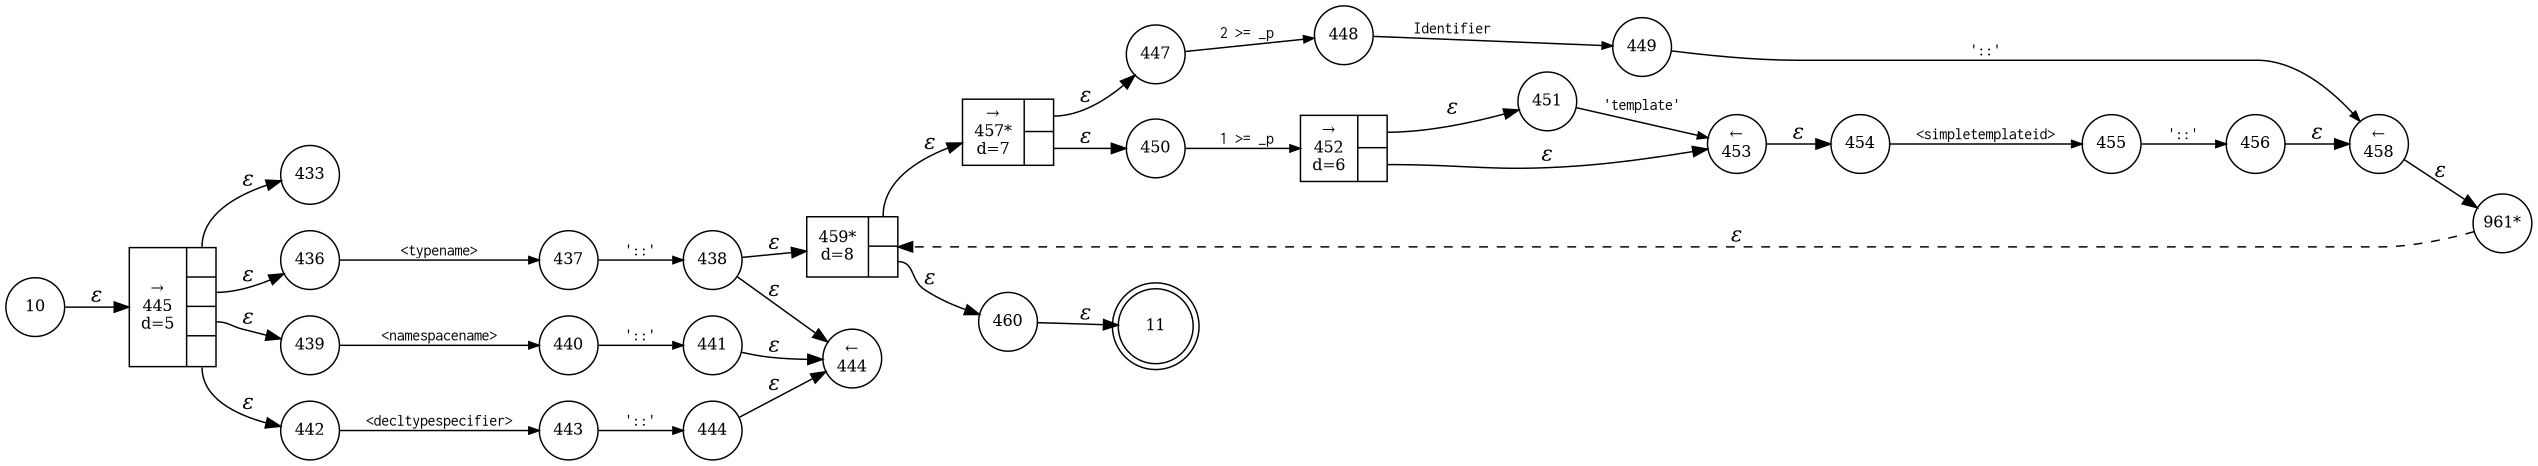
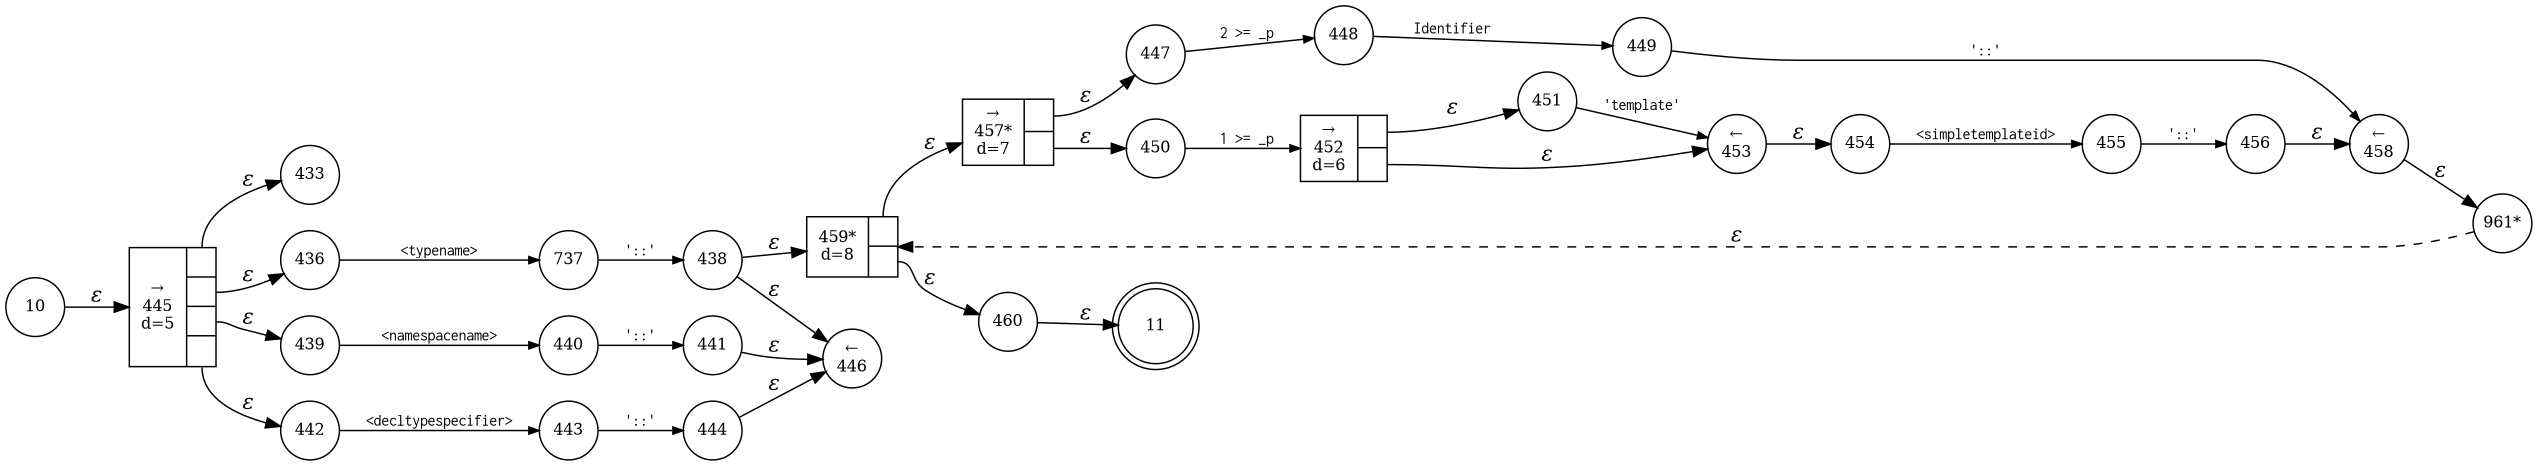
node "437": label "437" -> "737"
node "← 444": label "← 444" -> "← 446"
